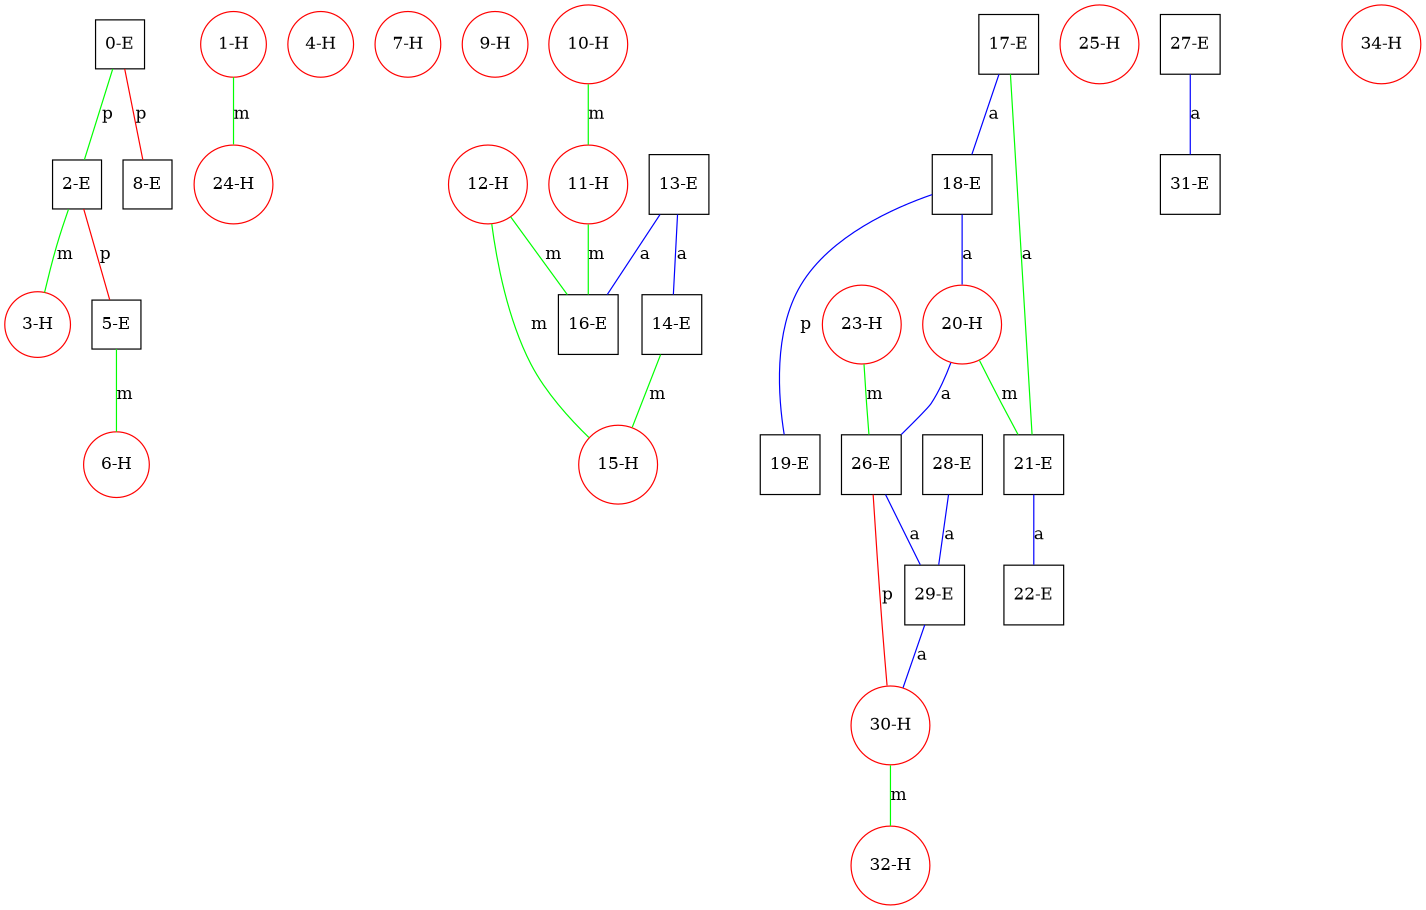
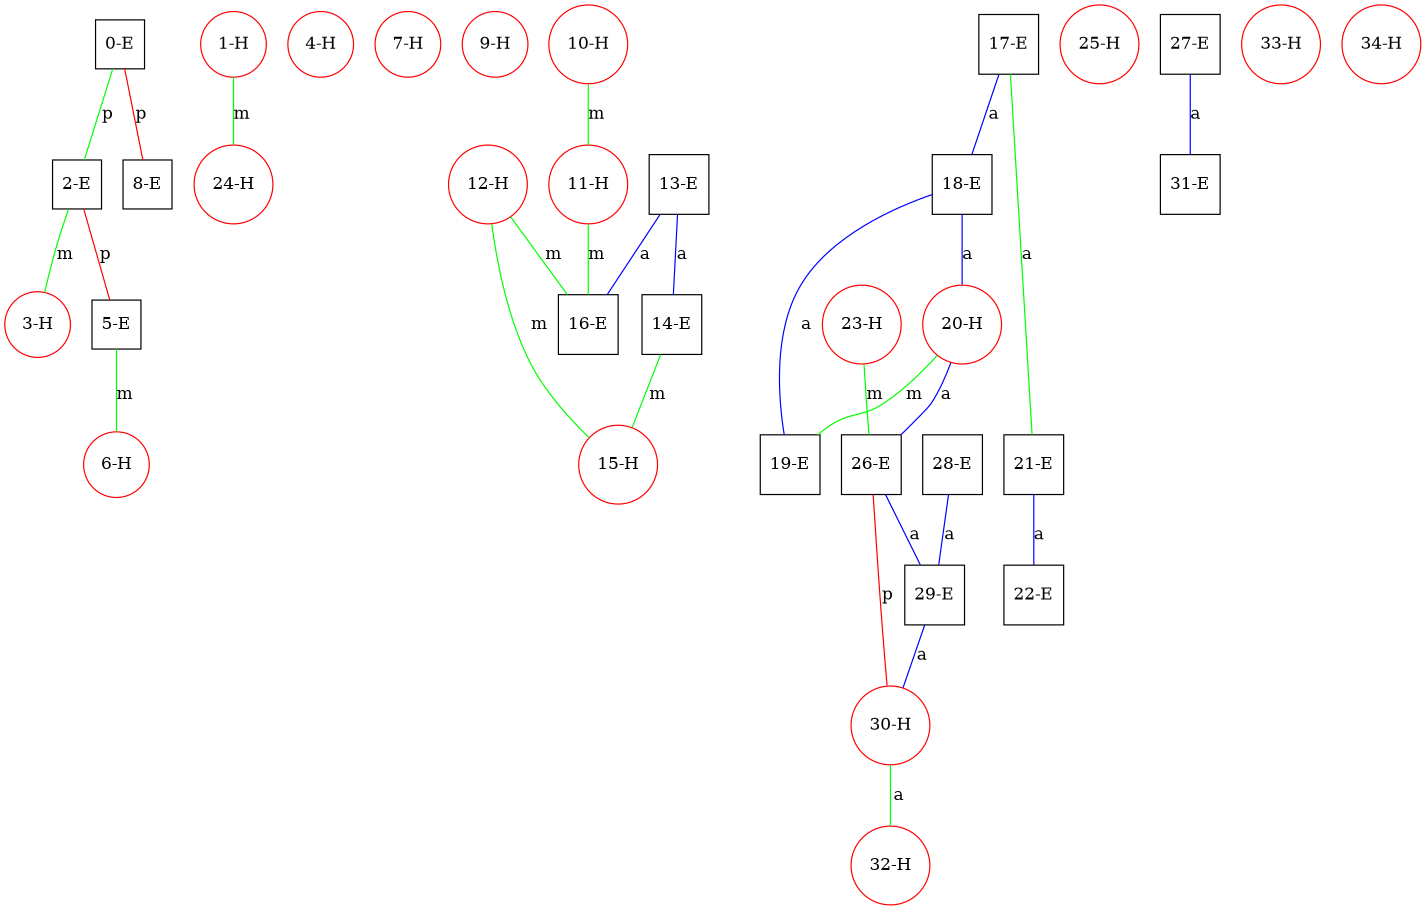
node "33-H": added
edge "18-E" -- "19-E": label "p" -> "a"
edge "20-H" -- "21-E": now "20-H" -- "19-E"
edge "30-H" -- "32-H": label "m" -> "a"
